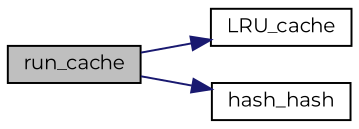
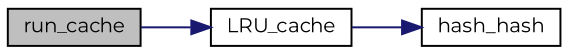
edge "run_cache" -> "hash_hash": now "LRU_cache" -> "hash_hash"
